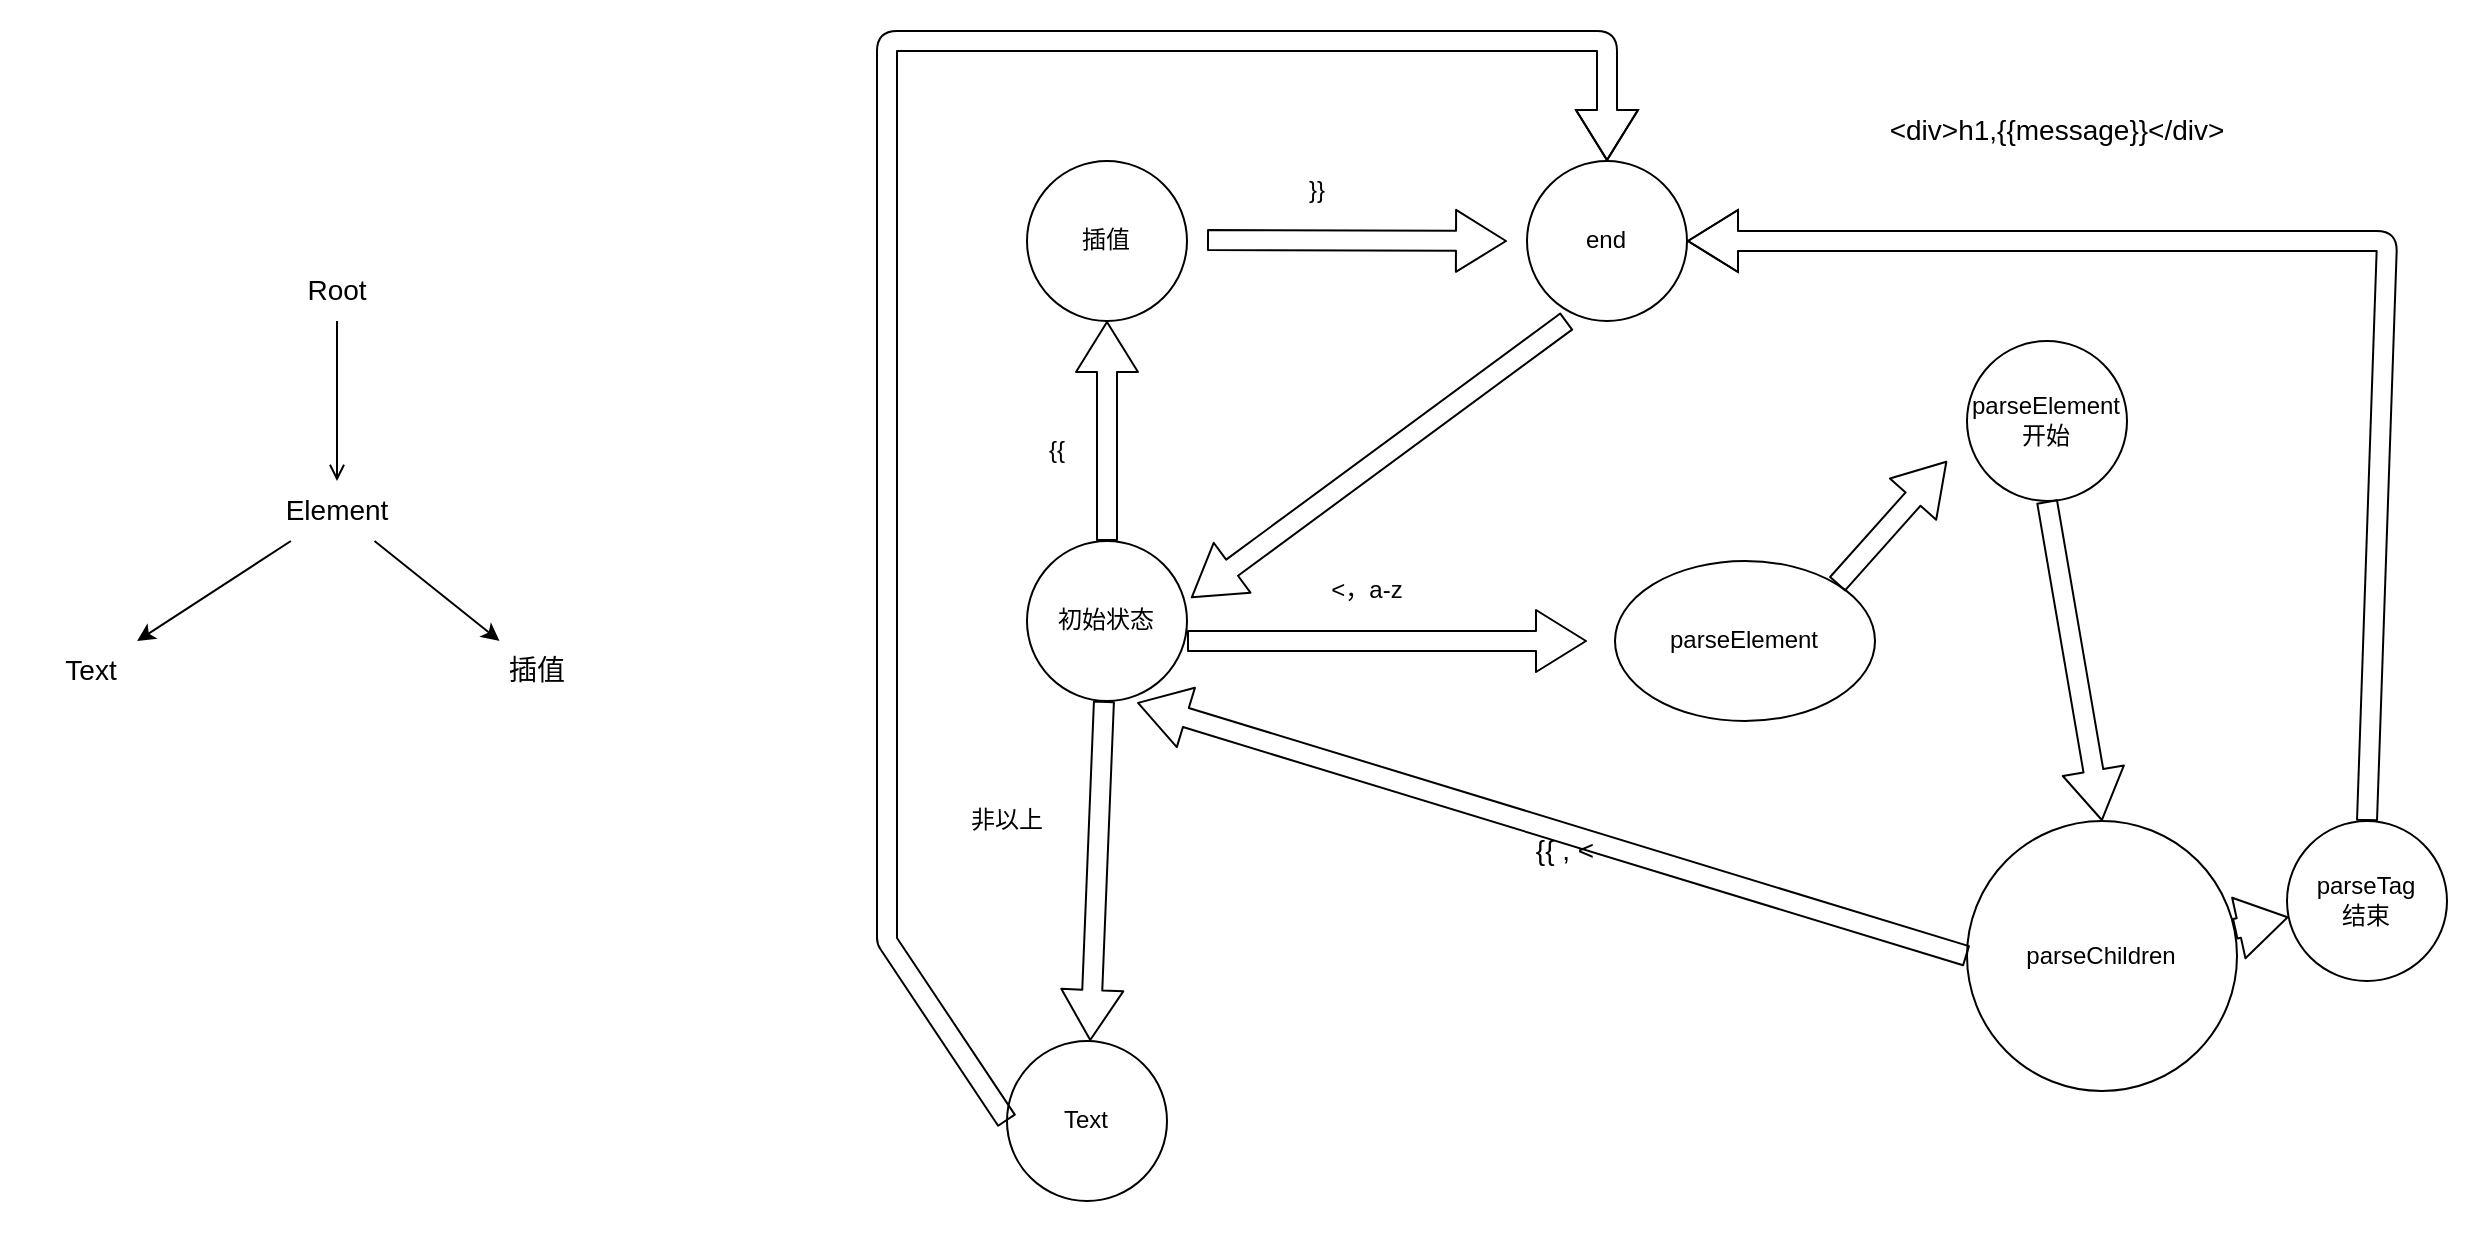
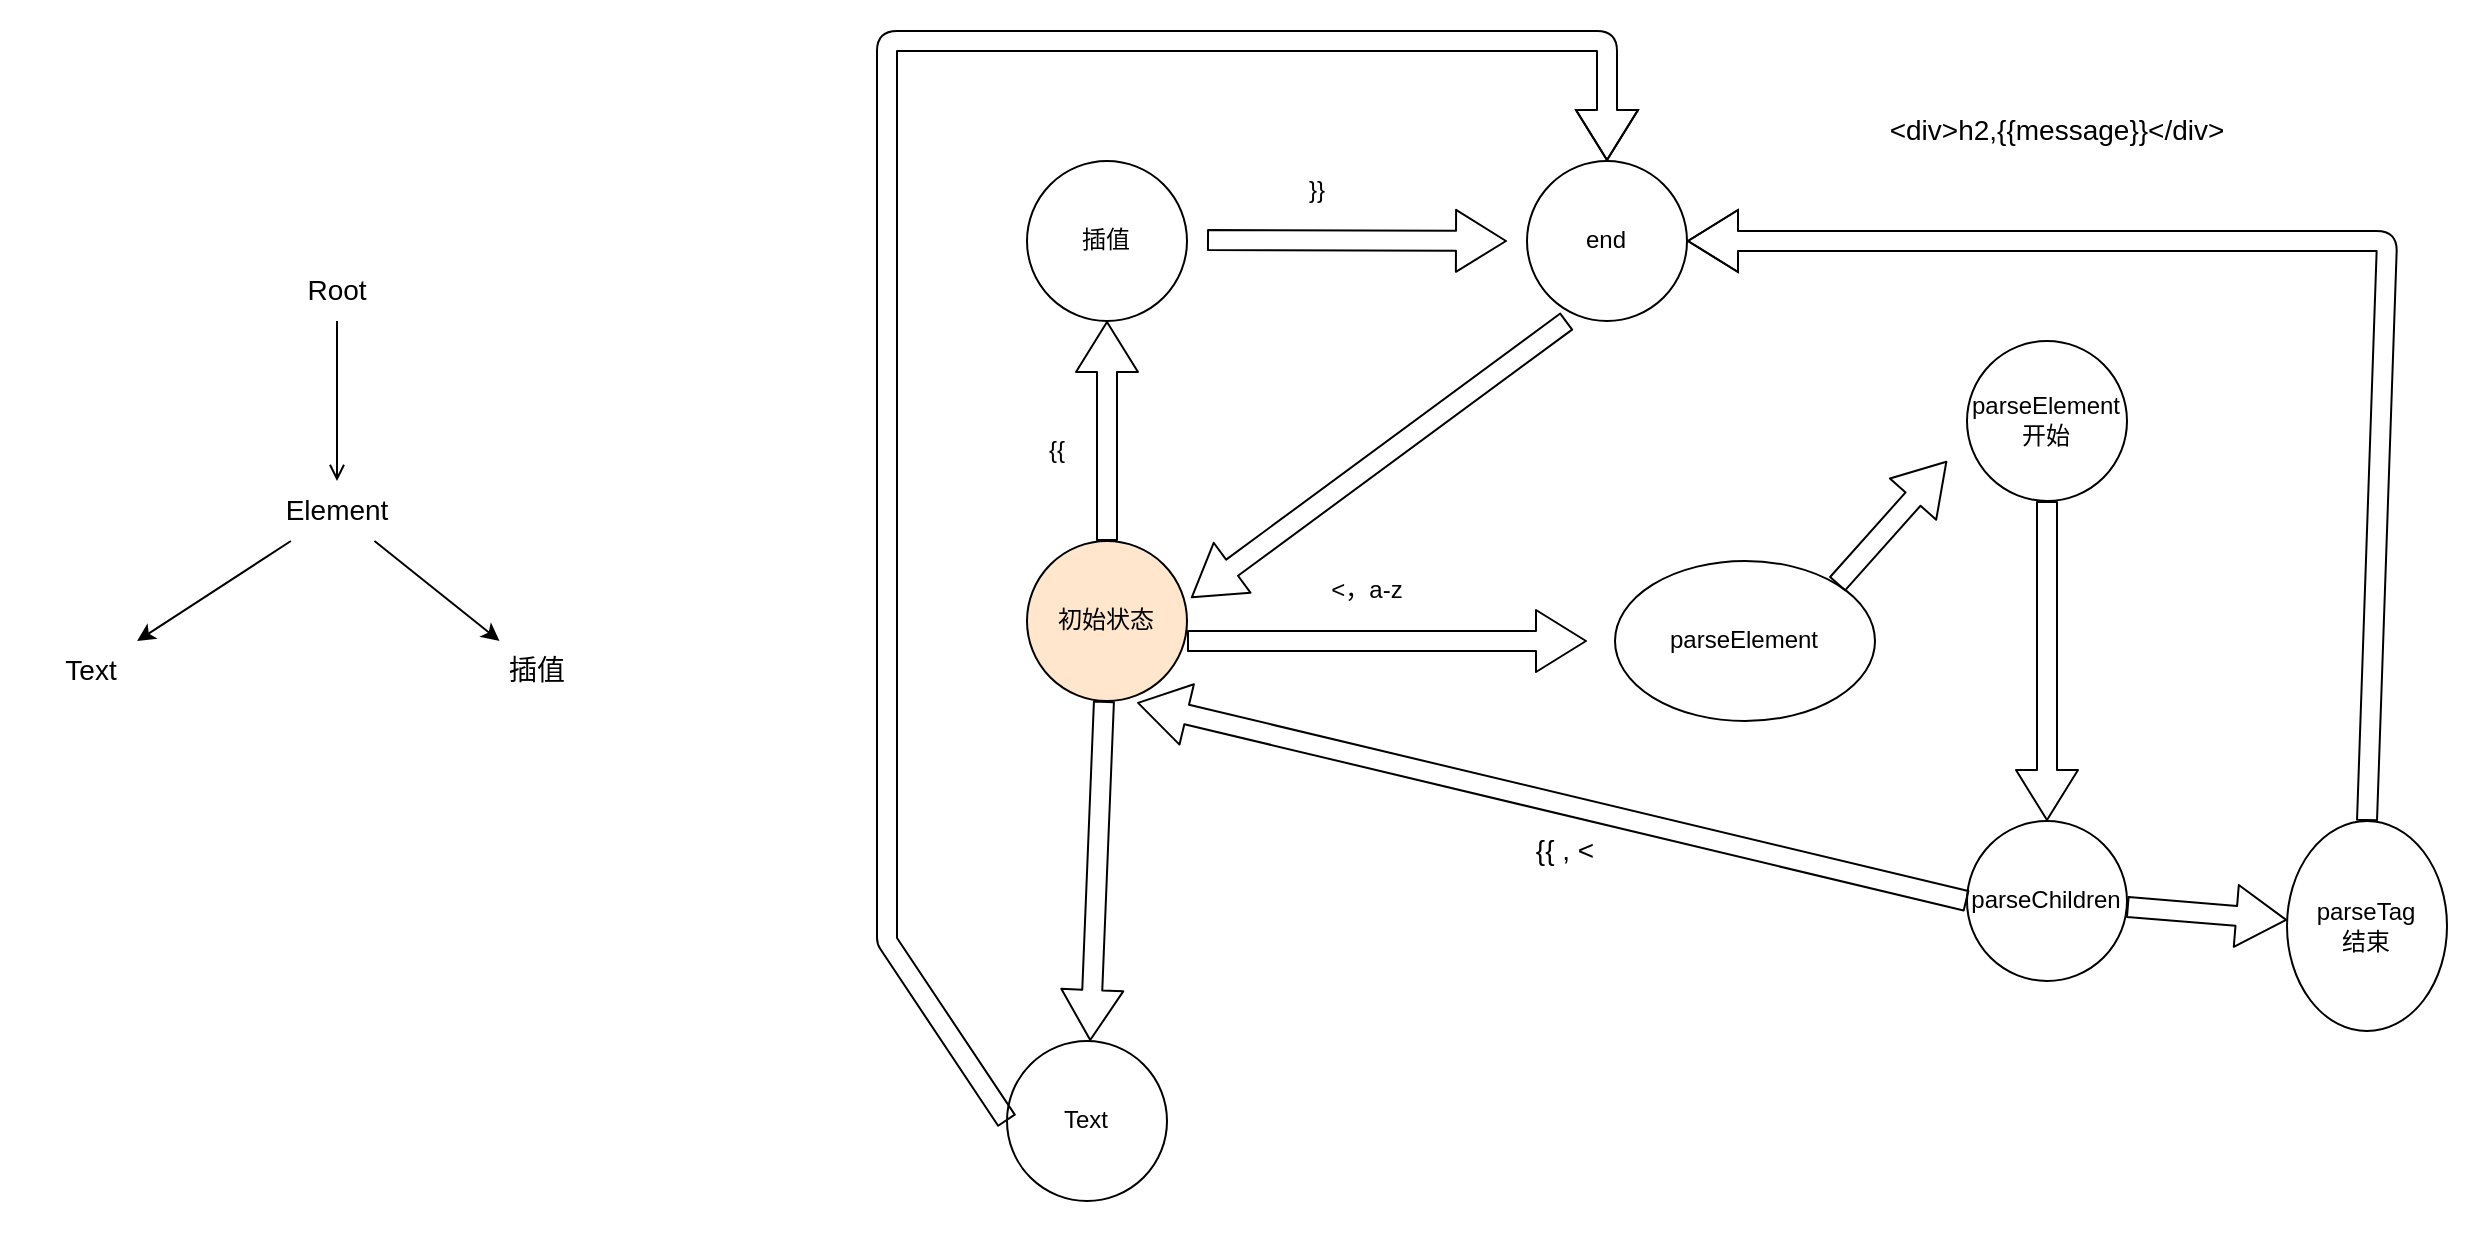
node "<div>h1,{{message}}</div>": label "<div>h1,{{message}}</div>" -> "<div>h2,{{message}}</div>"
node "初始状态": fillcolor #ffffff -> #ffe6cc
node "非以上": removed
node "parseTag 结束": size 160x160 -> 160x210
node "parseChildren": size 270x270 -> 160x160
